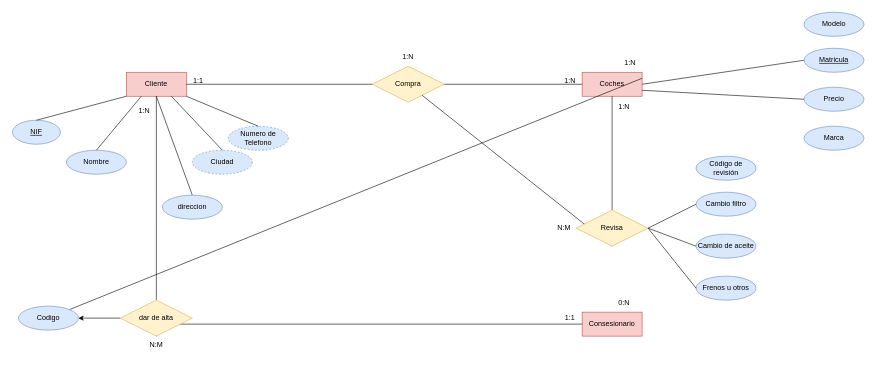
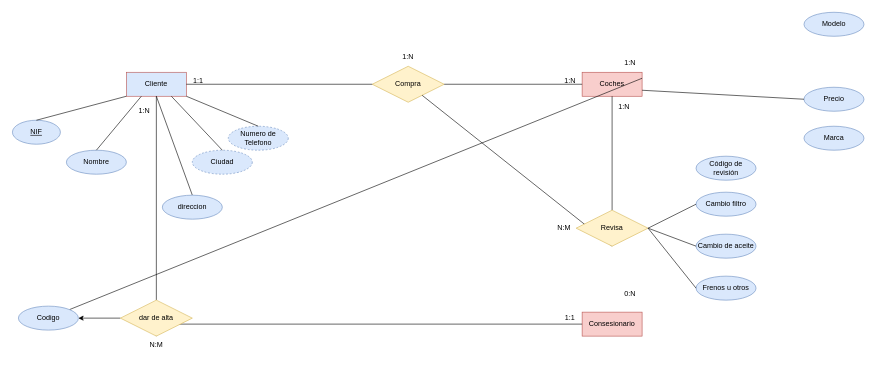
node "Matricula": removed
edge "Matricula" -- "Coches": removed
node "Cliente": fillcolor #f8cecc -> #dae8fc
node "0:N": moved (624, 303) -> (630, 294)
